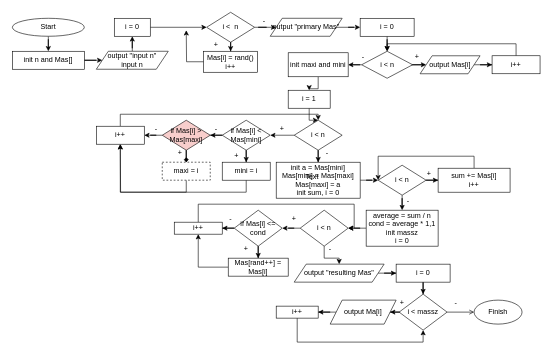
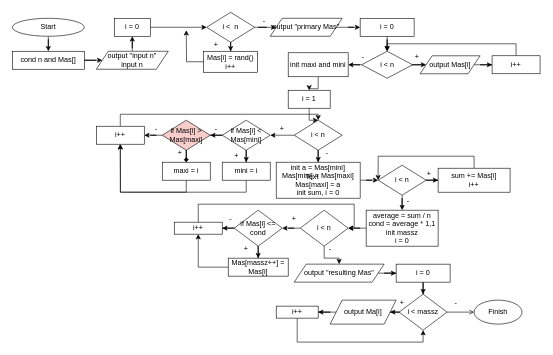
node "init n and Mas[]": label "init n and Mas[]" -> "cond n and Mas[]"
node "maxi = i": style dashed -> solid
node "Mas[rand++] = Mas[i]": label "Mas[rand++] = Mas[i]" -> "Mas[massz++] = Mas[i]"
